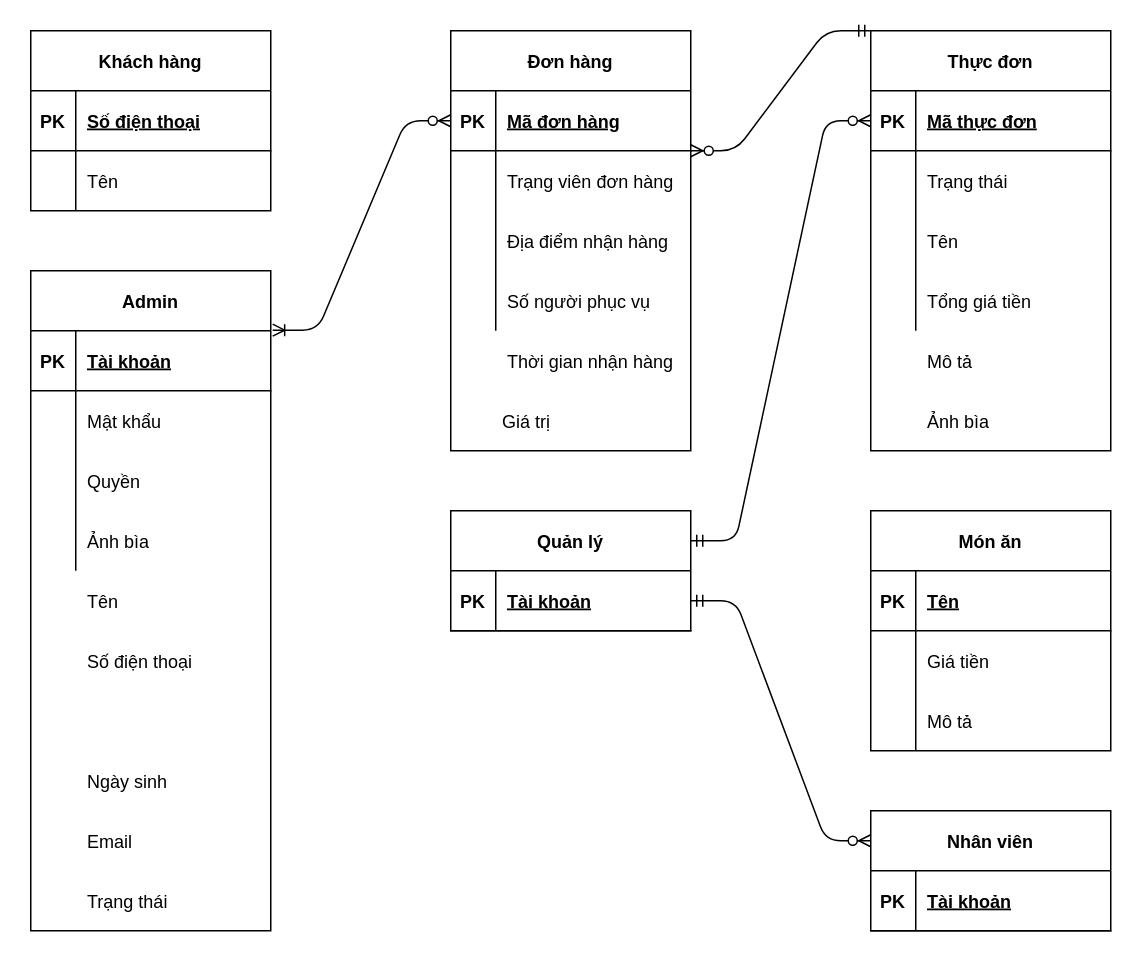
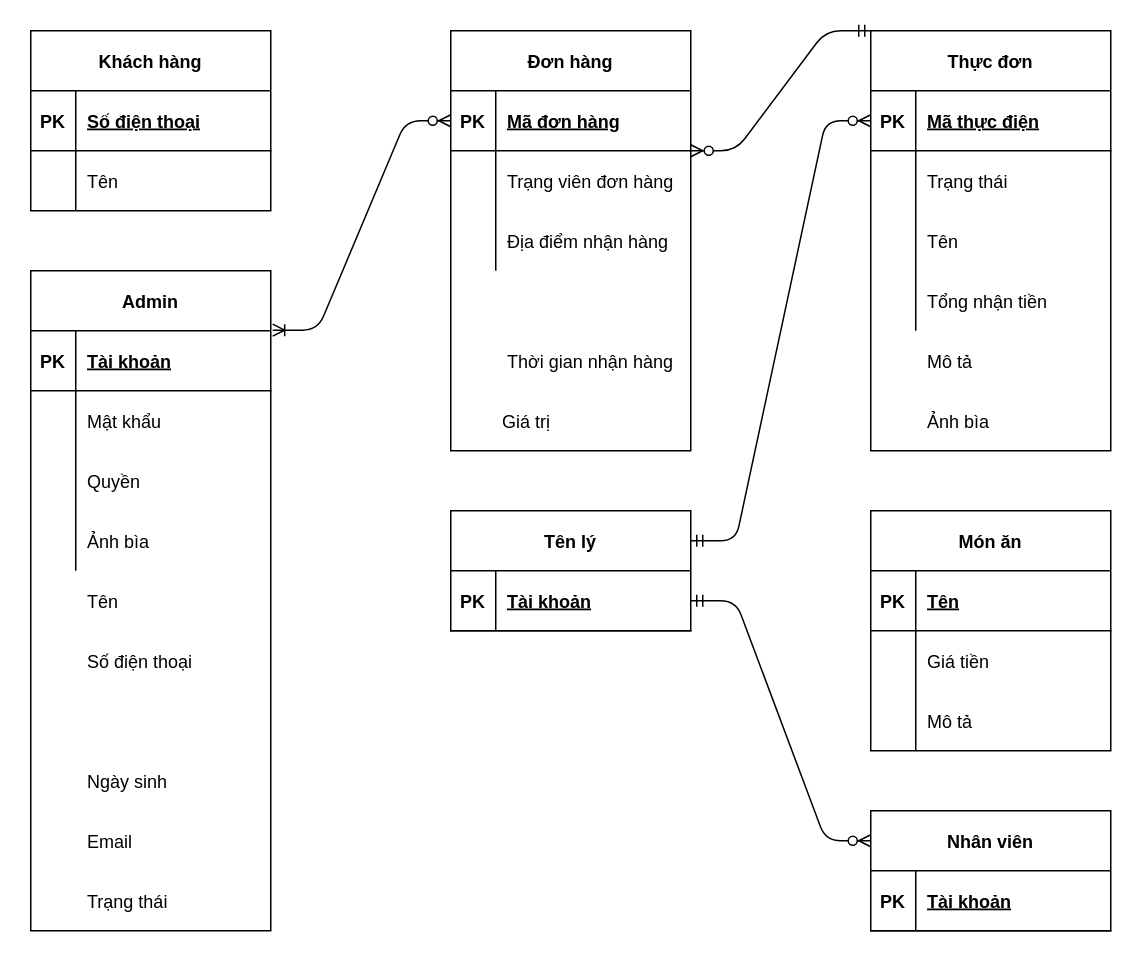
node "Mã thực đơn": label "Mã thực đơn" -> "Mã thực điện"
node "Số người phục vụ": removed
node "Tổng giá tiền": label "Tổng giá tiền" -> "Tổng nhận tiền"
node "Quản lý": label "Quản lý" -> "Tên lý"
